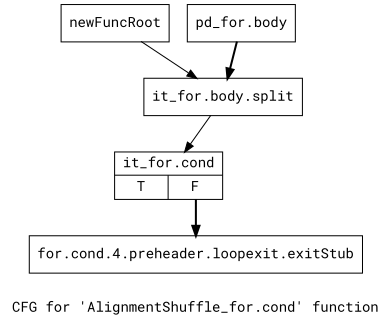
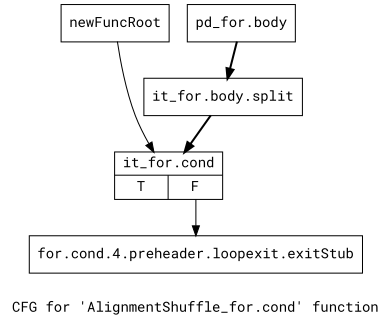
edge "newFuncRoot" -> "it_for.body.split": now "newFuncRoot" -> "it_for.cond"
edge "it_for.body.split" -> "it_for.cond": style solid -> bold
edge "it_for.cond" -> "for.cond.4.preheader.loopexit.exitStub": style bold -> solid
